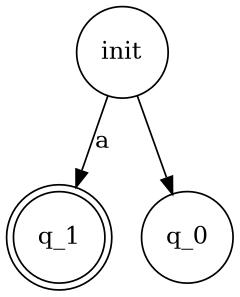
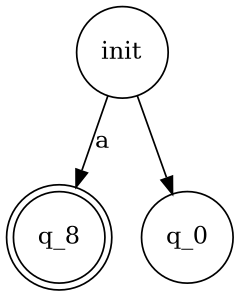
node "q_1": label "q_1" -> "q_8"
